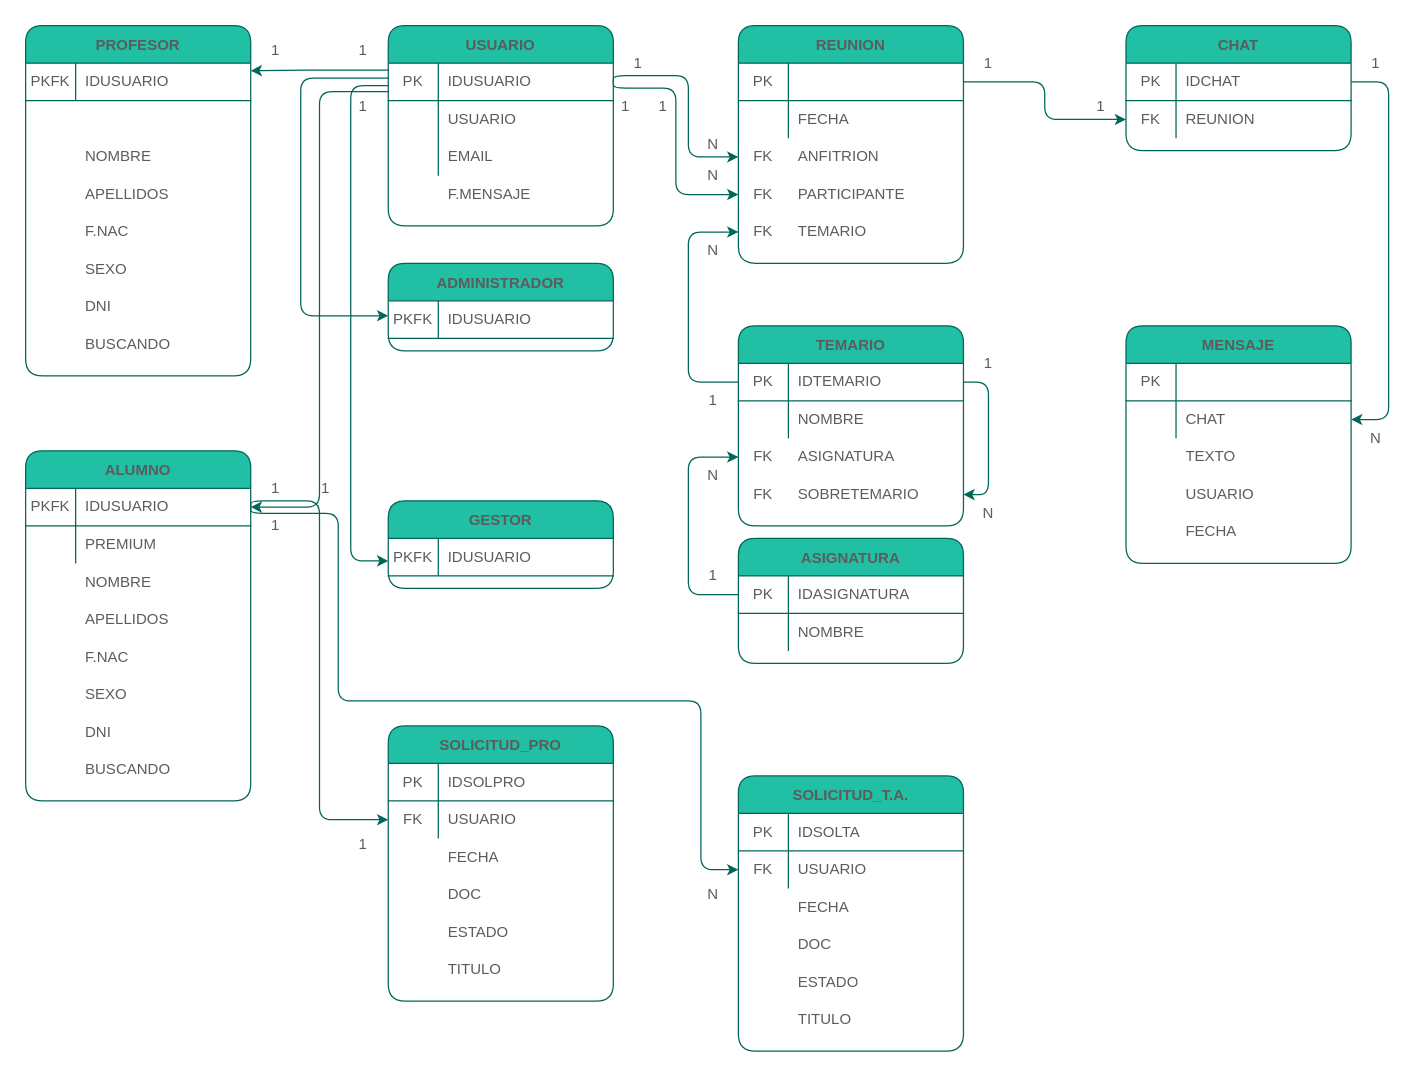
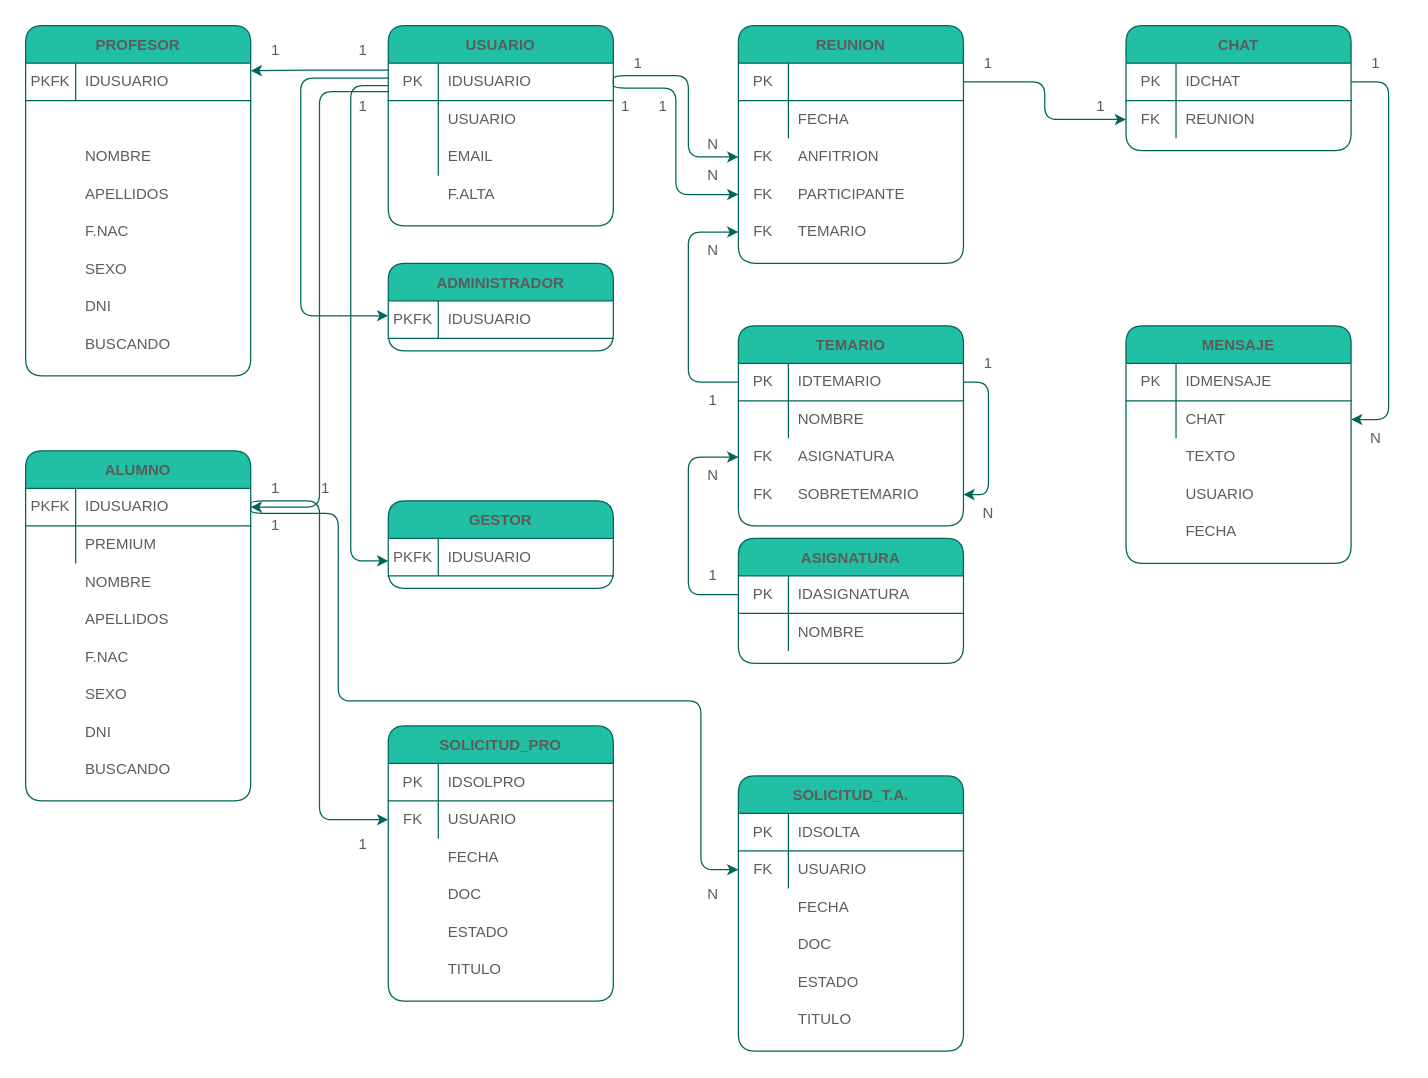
node "F.MENSAJE": label "F.MENSAJE" -> "F.ALTA"
node "IDMENSAJE": added
